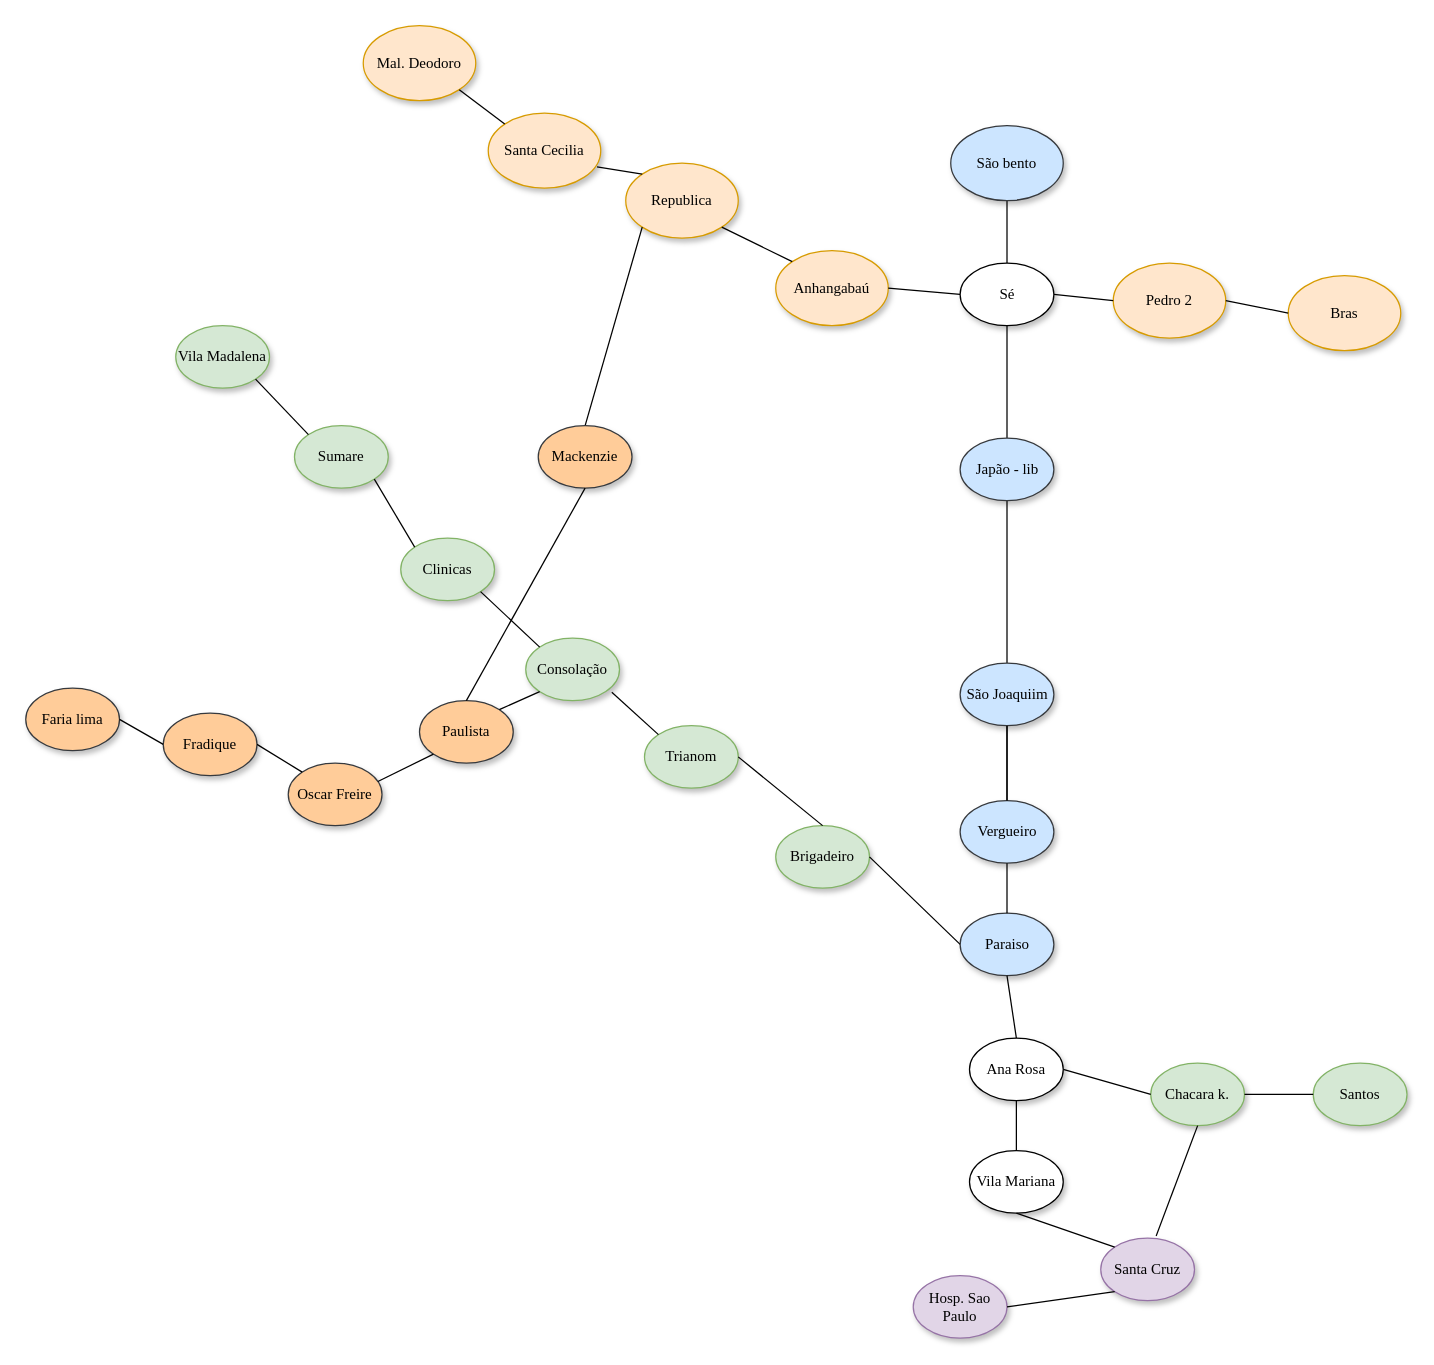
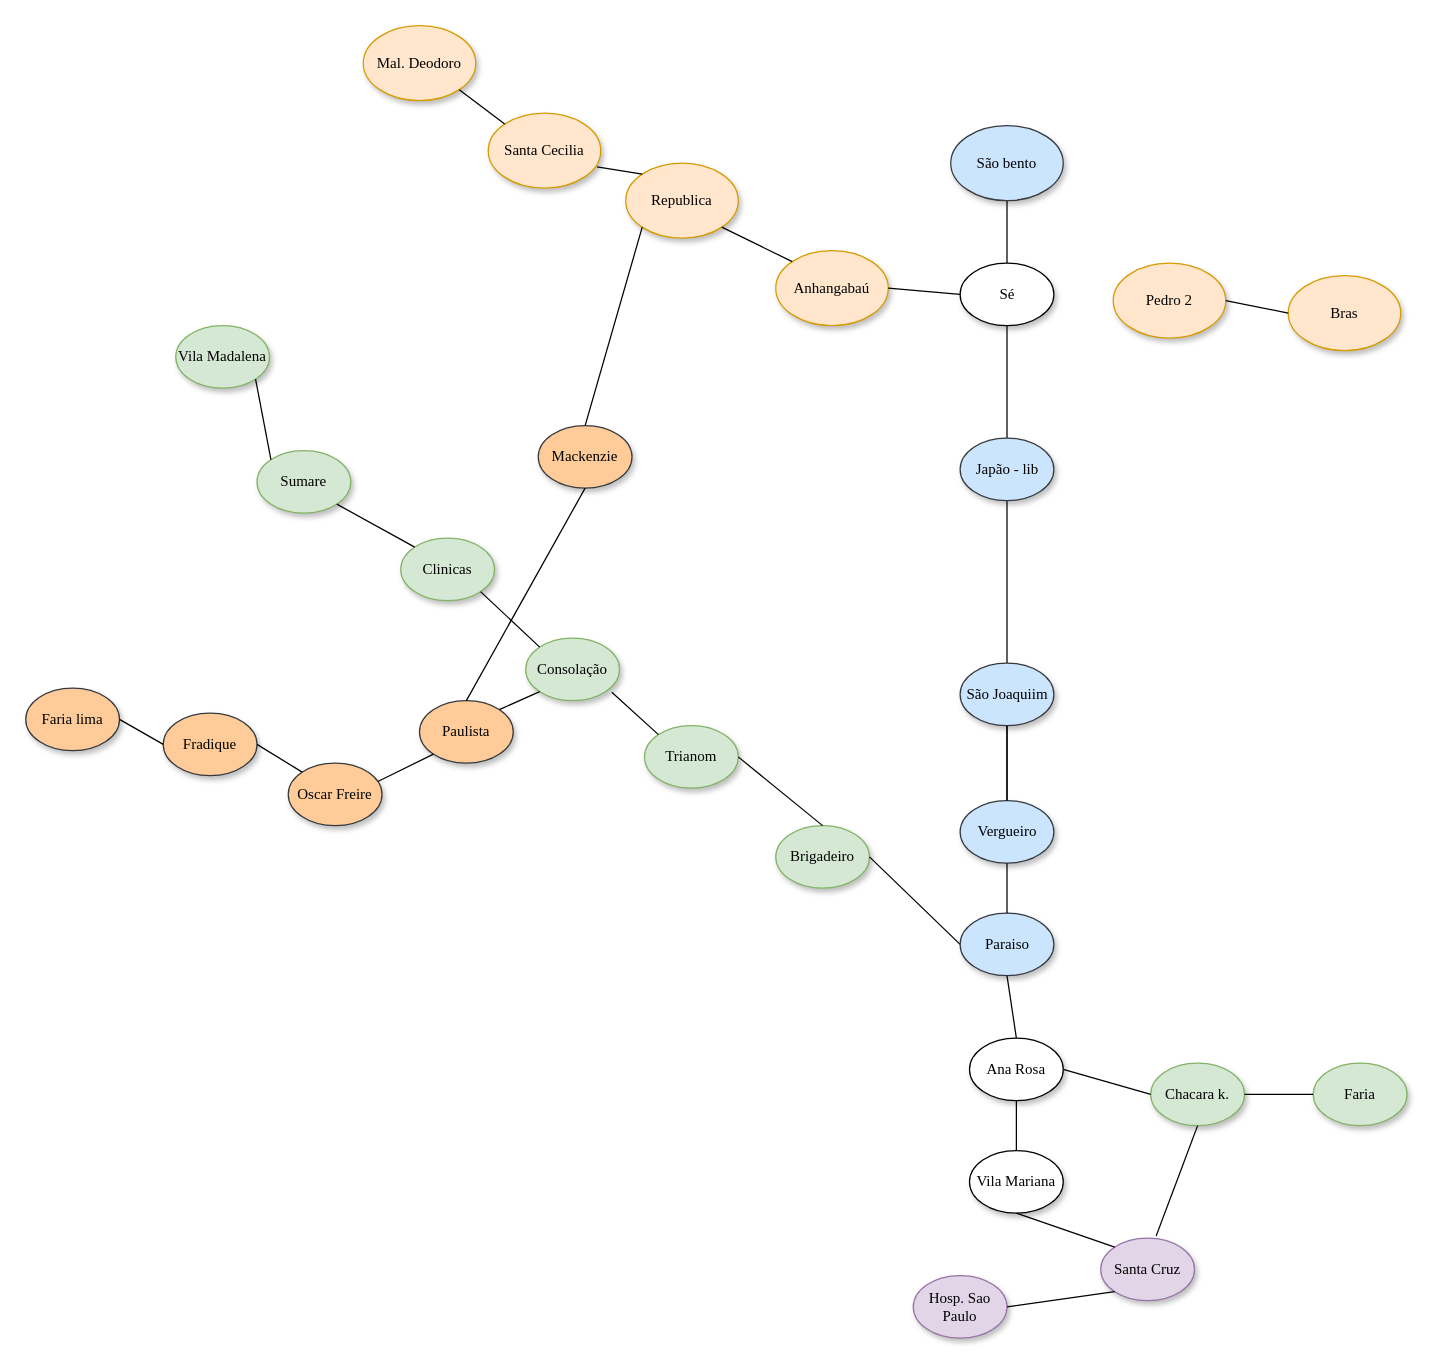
edge "Sé" -- "Pedro 2": removed
node "Sumare": moved (341, 457) -> (304, 482)
node "Santos": label "Santos" -> "Faria"
